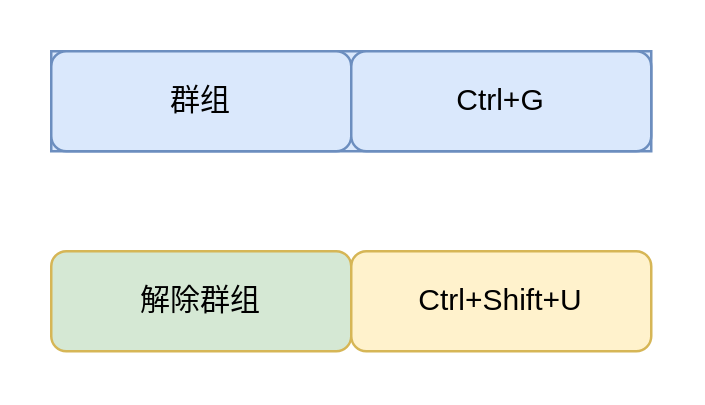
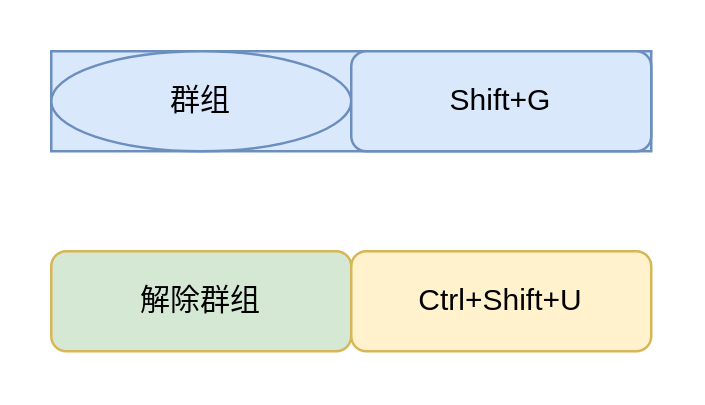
node "群组": shape rounded rectangle -> ellipse
node "Ctrl+G": label "Ctrl+G" -> "Shift+G"
